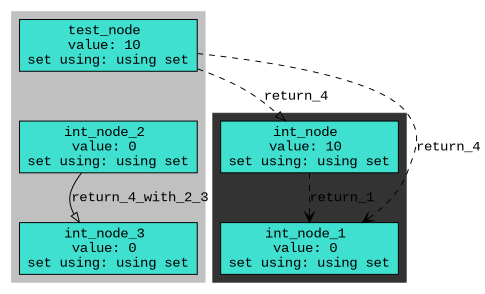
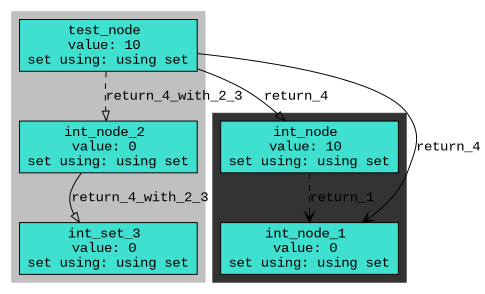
edge "test_node value: 10 set using: using set" -> "int_node value: 10 set using: using set": style dashed -> solid
edge "test_node value: 10 set using: using set" -> "int_node_1 value: 0 set using: using set": style dashed -> solid
edge "test_node value: 10 set using: using set" -> "int_node_2 value: 0 set using: using set": added, label "return_4_with_2_3"
node "int_node_3 value: 0 set using: using set": label "int_node_3 value: 0 set using: using set" -> "int_set_3 value: 0 set using: using set"
